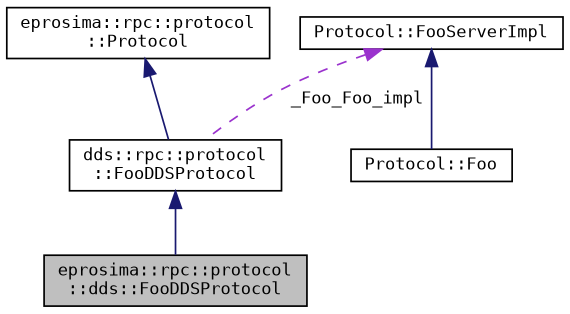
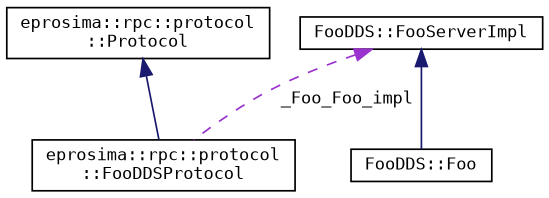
node "Protocol::FooServerImpl": label "Protocol::FooServerImpl" -> "FooDDS::FooServerImpl"
node "dds::rpc::protocol ::FooDDSProtocol": label "dds::rpc::protocol ::FooDDSProtocol" -> "eprosima::rpc::protocol ::FooDDSProtocol"
node "Protocol::Foo": label "Protocol::Foo" -> "FooDDS::Foo"
node "eprosima::rpc::protocol ::dds::FooDDSProtocol": removed
